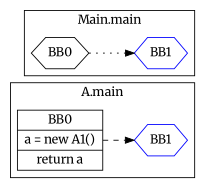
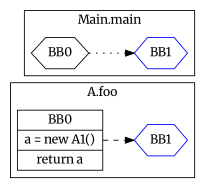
cluster "A.main": label "A.main" -> "A.foo"
